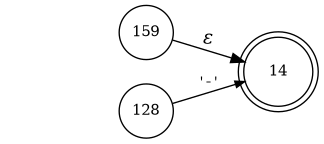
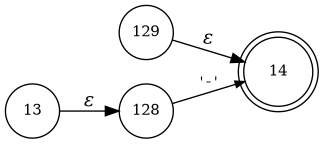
node "159": label "159" -> "129"
node "13": added
